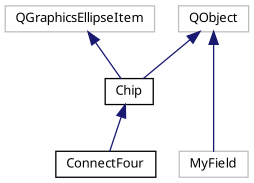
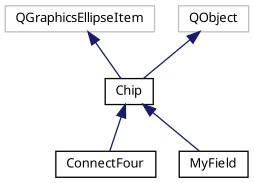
edge "MyField" -> "QObject": now "MyField" -> "Chip"
node "MyField": color grey75 -> black
